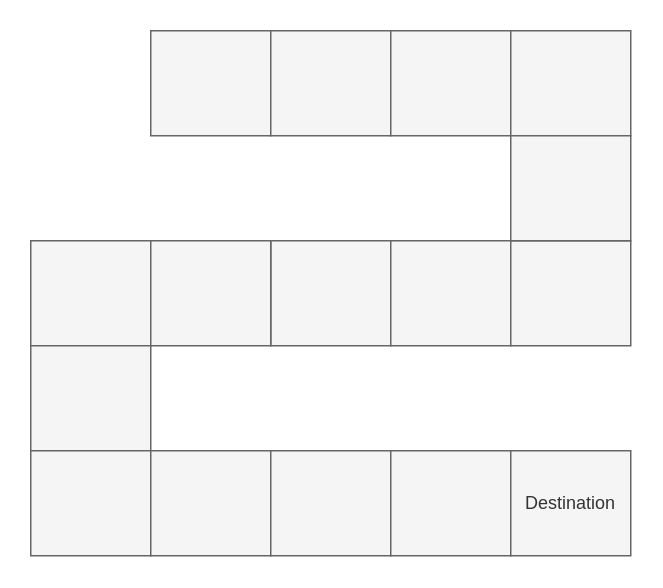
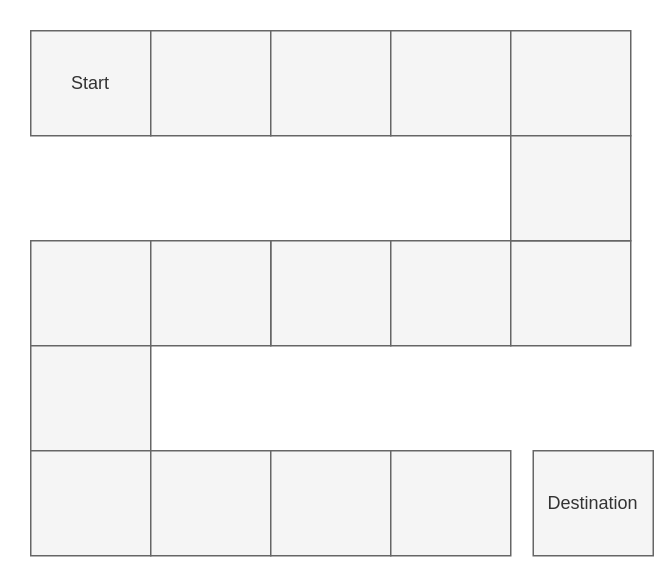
node "Start": added
node "Destination": moved (571, 503) -> (593, 503)
